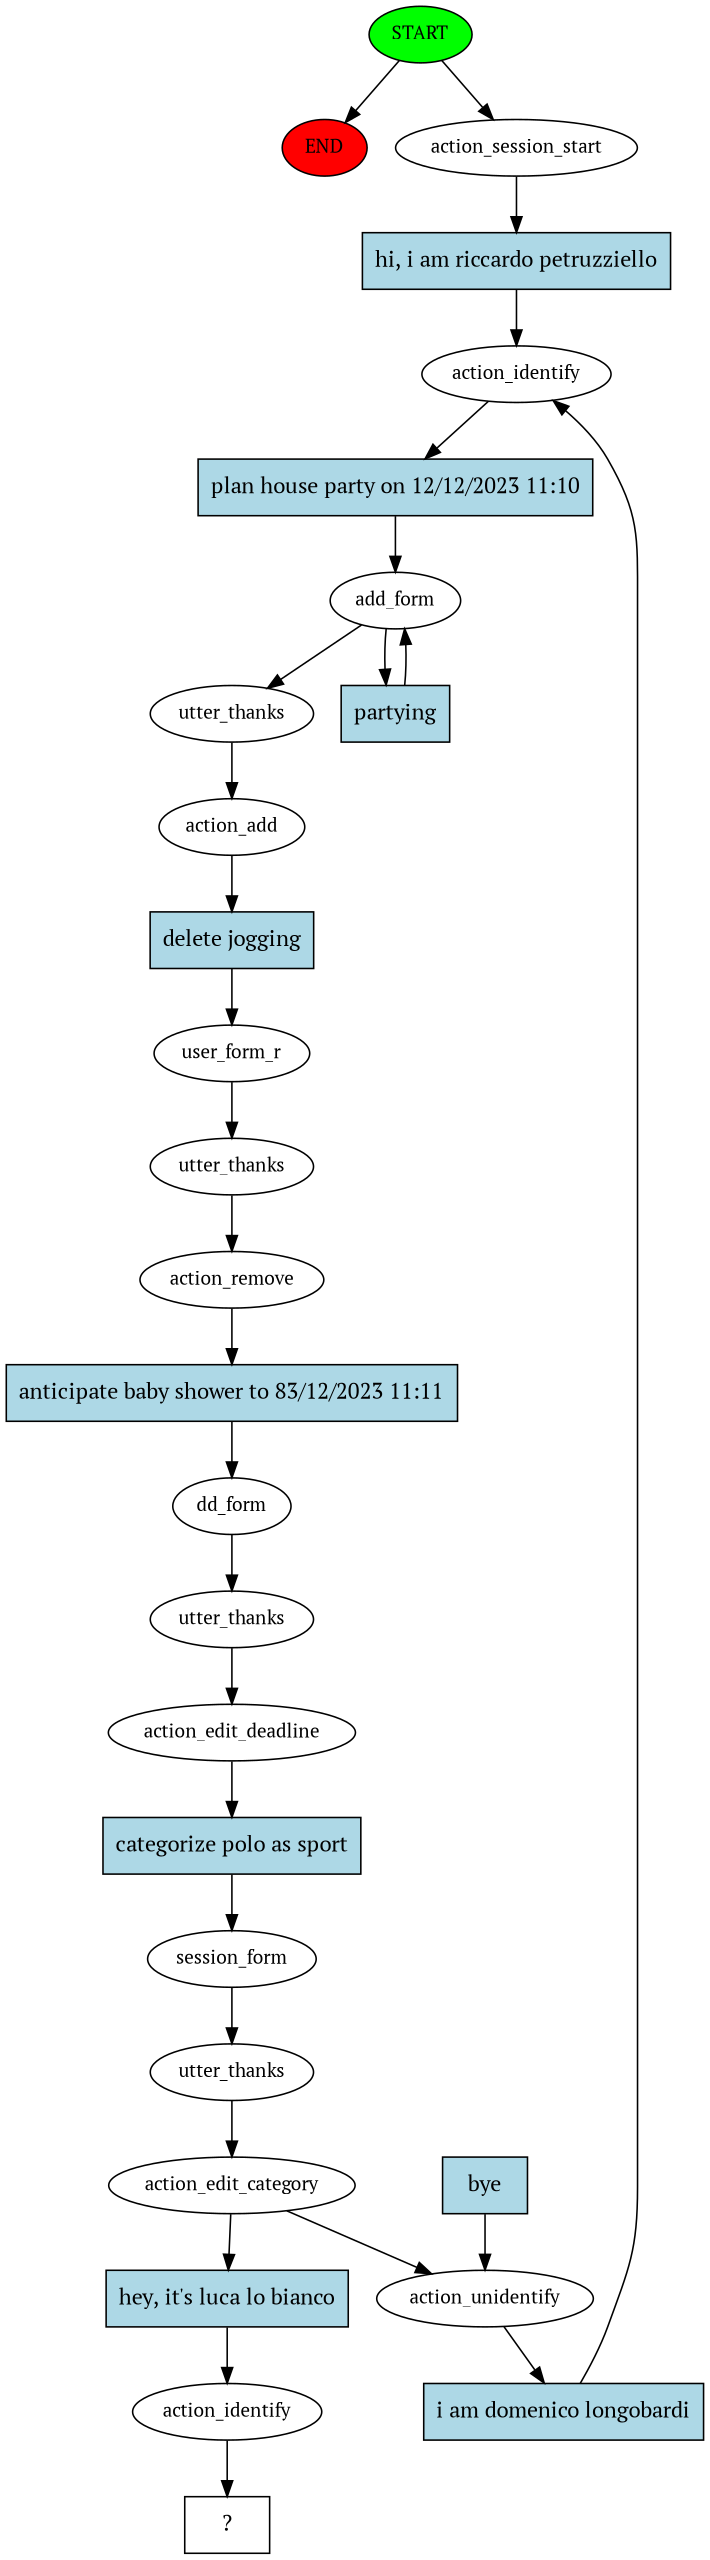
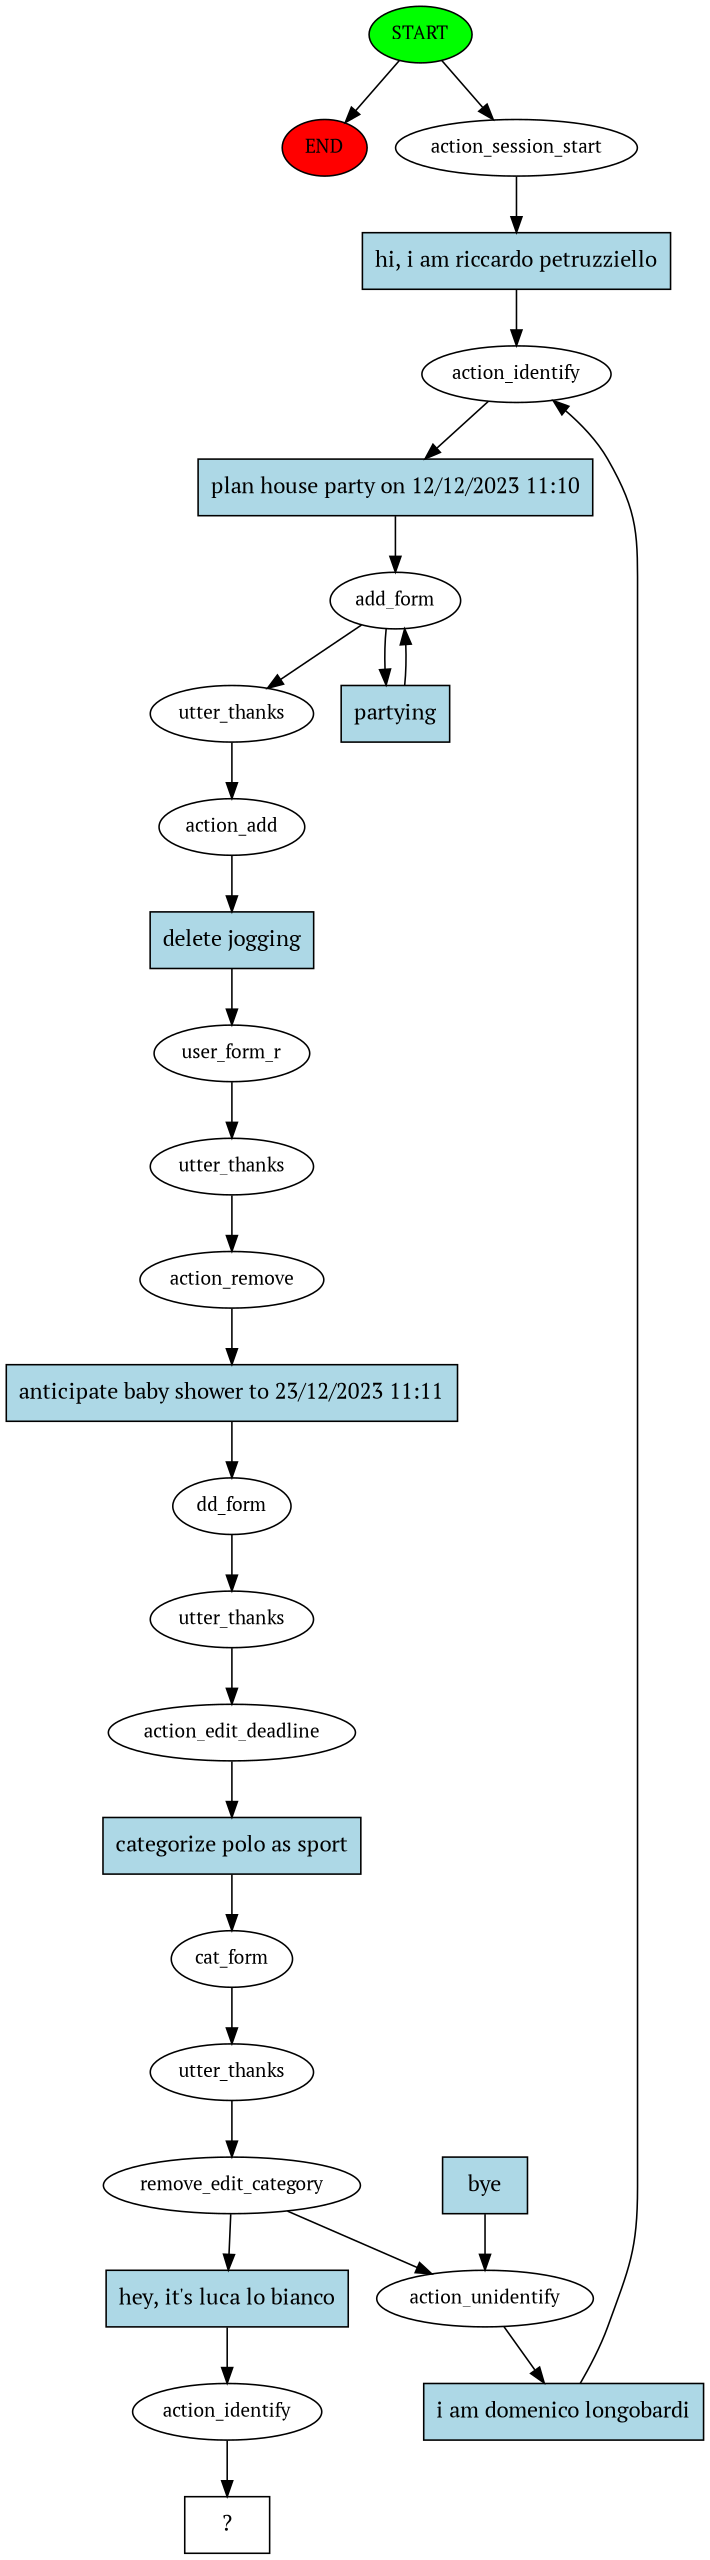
node "anticipate baby shower to 83/12/2023 11:11": label "anticipate baby shower to 83/12/2023 11:11" -> "anticipate baby shower to 23/12/2023 11:11"
node "session_form": label "session_form" -> "cat_form"
node "action_edit_category": label "action_edit_category" -> "remove_edit_category"
